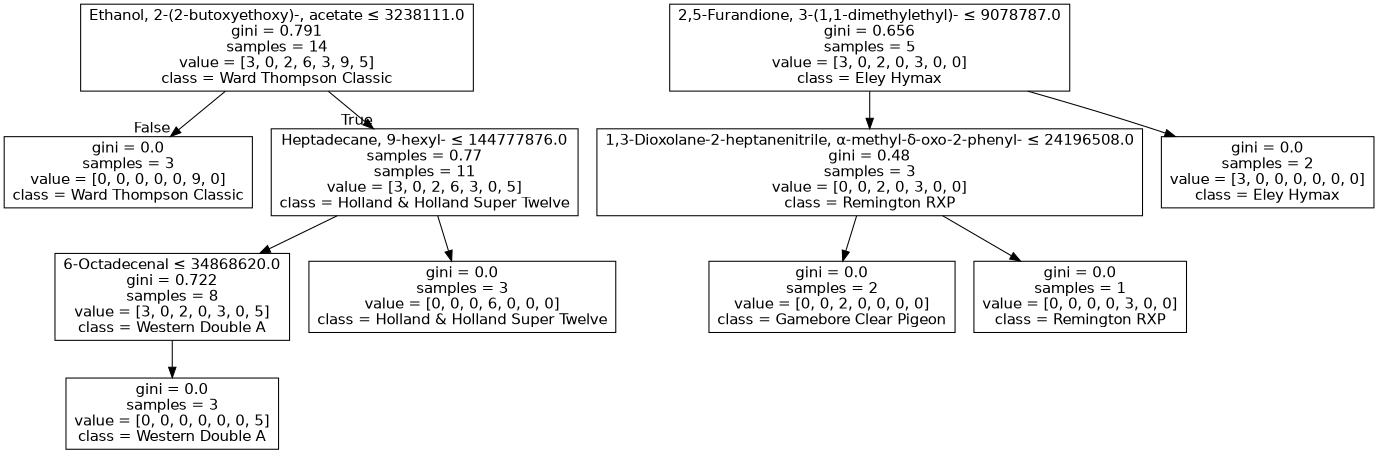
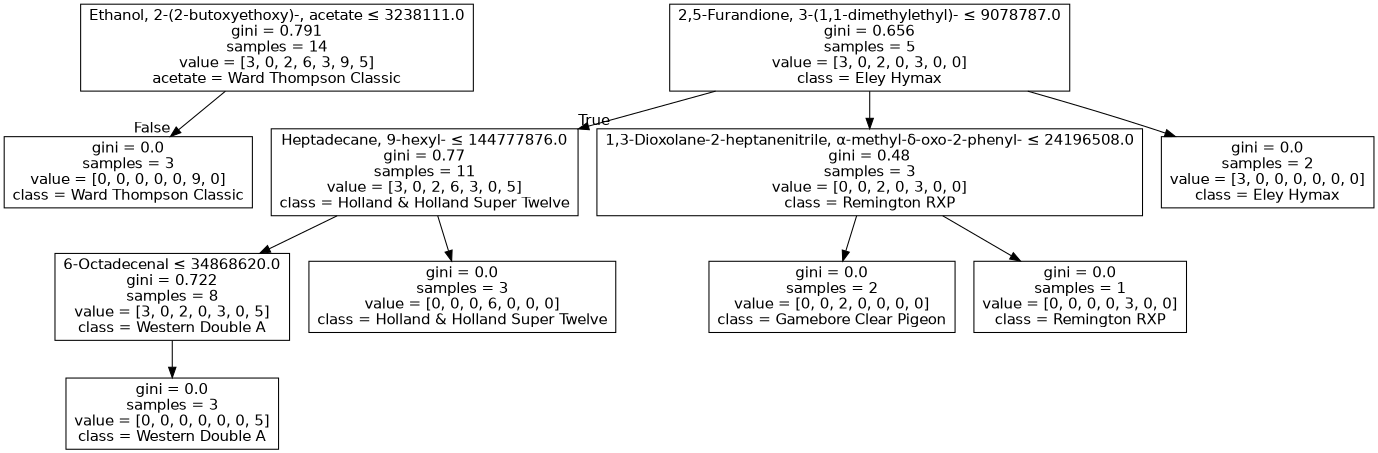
node "Ethanol, 2-(2-butoxyethoxy)-, acetate ≤ 3238111.0": text "class = Ward Thompson Classic" -> "acetate = Ward Thompson Classic"
edge "Ethanol, 2-(2-butoxyethoxy)-, acetate ≤ 3238111.0" -> "Heptadecane, 9-hexyl- ≤ 144777876.0": now "2,5-Furandione, 3-(1,1-dimethylethyl)- ≤ 9078787.0" -> "Heptadecane, 9-hexyl- ≤ 144777876.0"
node "Heptadecane, 9-hexyl- ≤ 144777876.0": text "samples = 0.77" -> "gini = 0.77"
